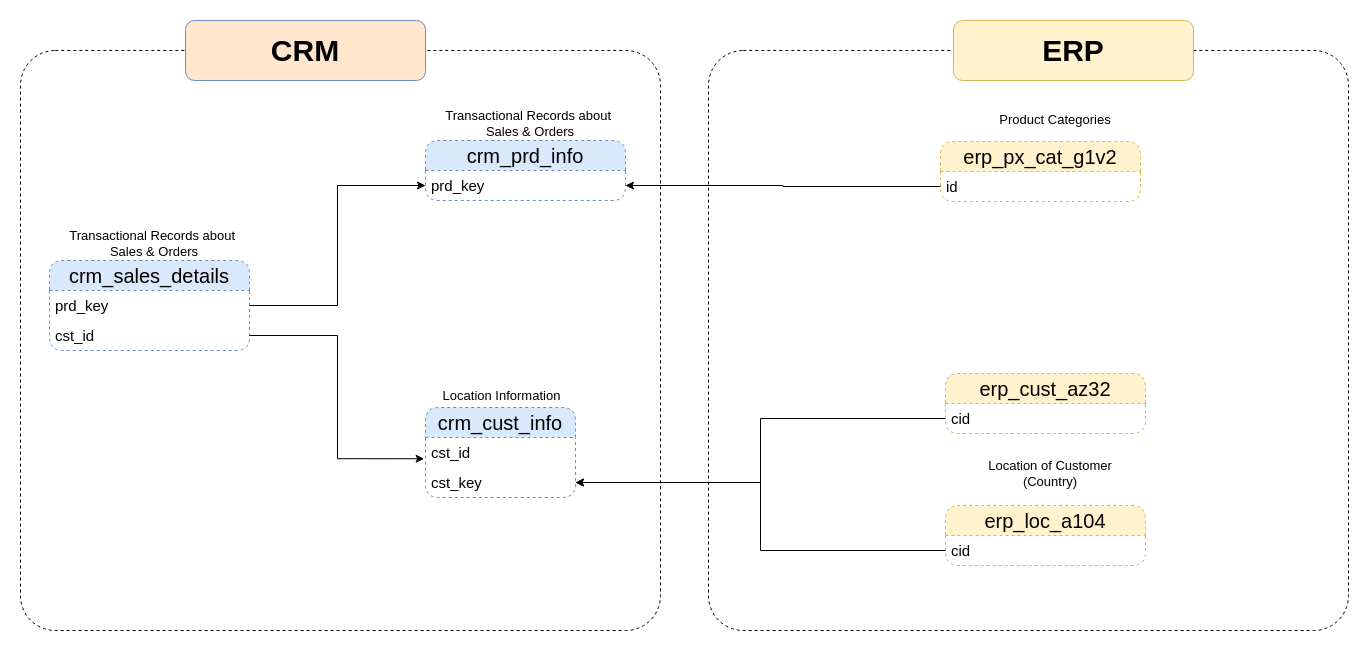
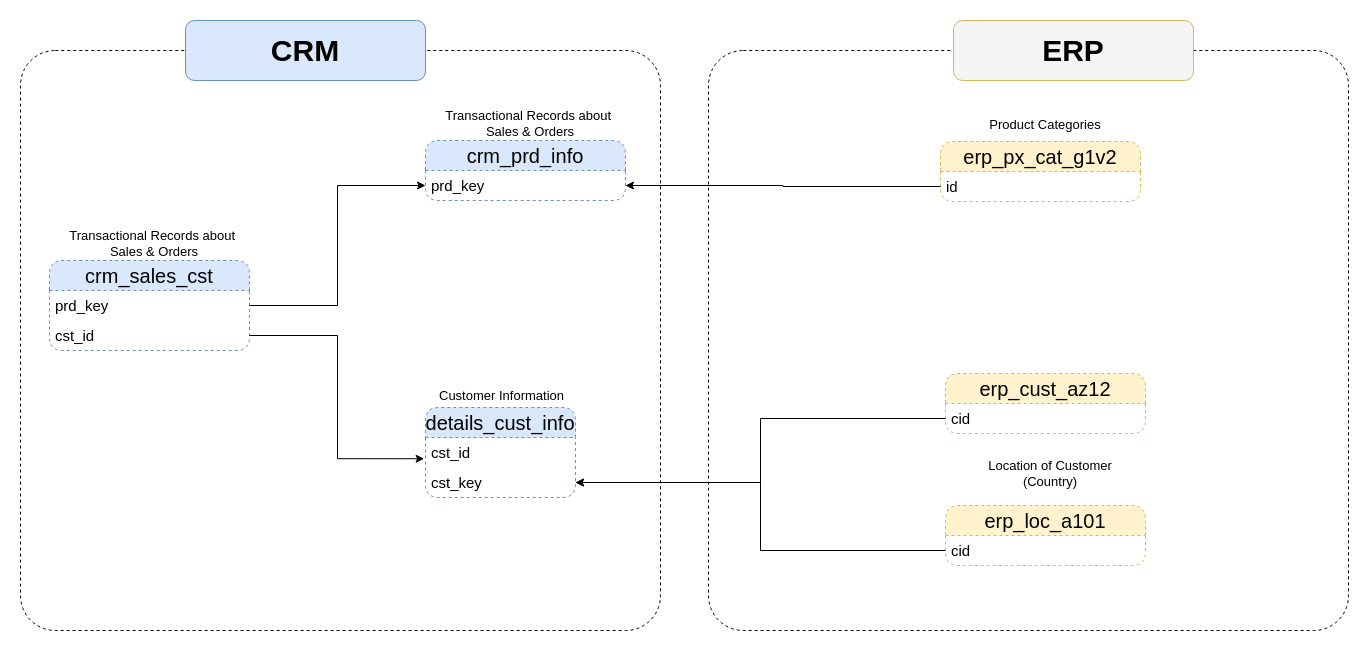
node "CRM": fillcolor #ffe6cc -> #dae8fc
node "ERP": fillcolor #fff2cc -> #f5f5f5
node "Product Categories": moved (1056, 120) -> (1046, 125)
node "crm_sales_details": label "crm_sales_details" -> "crm_sales_cst"
node "erp_cust_az32": label "erp_cust_az32" -> "erp_cust_az12"
node "Location Information": label "Location Information" -> "Customer Information"
node "crm_cust_info": label "crm_cust_info" -> "details_cust_info"
node "erp_loc_a104": label "erp_loc_a104" -> "erp_loc_a101"
